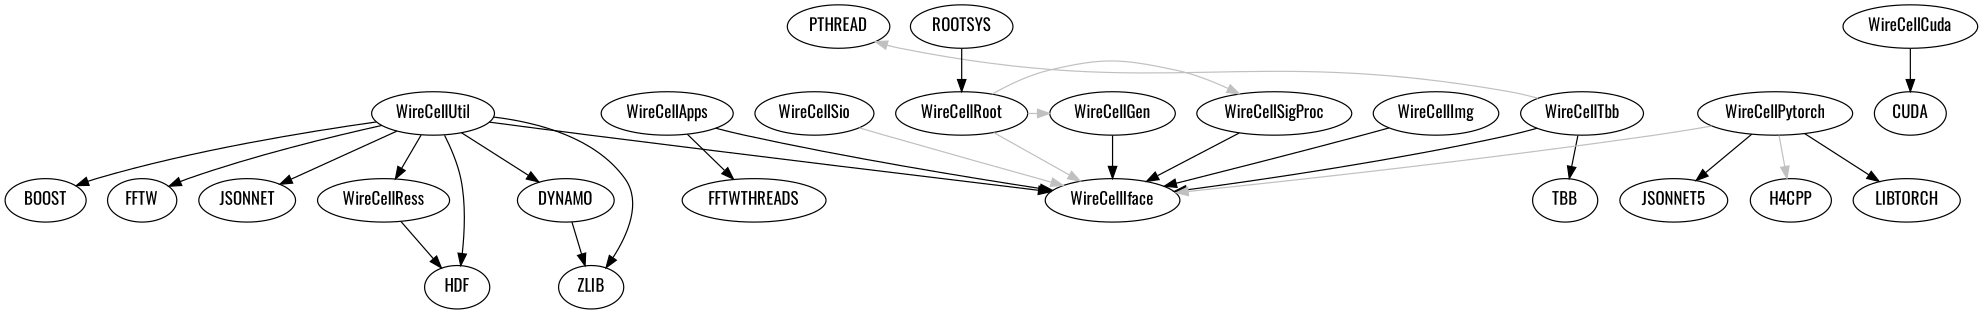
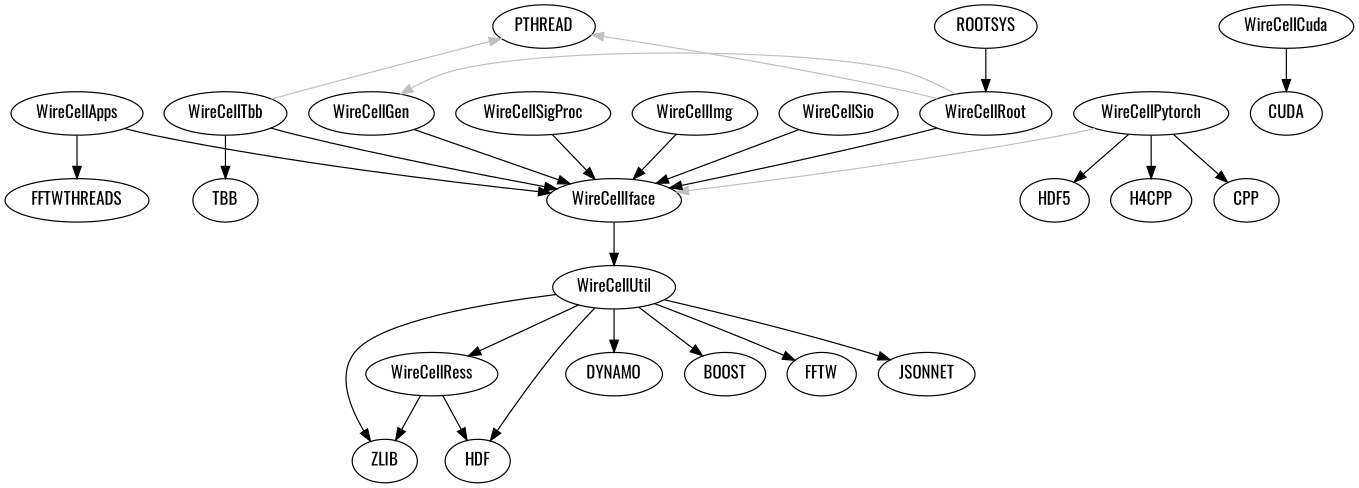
edge "WireCellRoot" -> "WireCellSigProc": now "WireCellRoot" -> "PTHREAD"
edge "WireCellPytorch" -> "H4CPP": color gray -> black
edge "WireCellRoot" -> "WireCellIface": color gray -> black
edge "WireCellSio" -> "WireCellIface": color gray -> black
edge "WireCellUtil" -> "WireCellIface": reversed
node "JSONNET5": label "JSONNET5" -> "HDF5"
node "LIBTORCH": label "LIBTORCH" -> "CPP"
edge "DYNAMO" -> "ZLIB": now "WireCellRess" -> "ZLIB"
